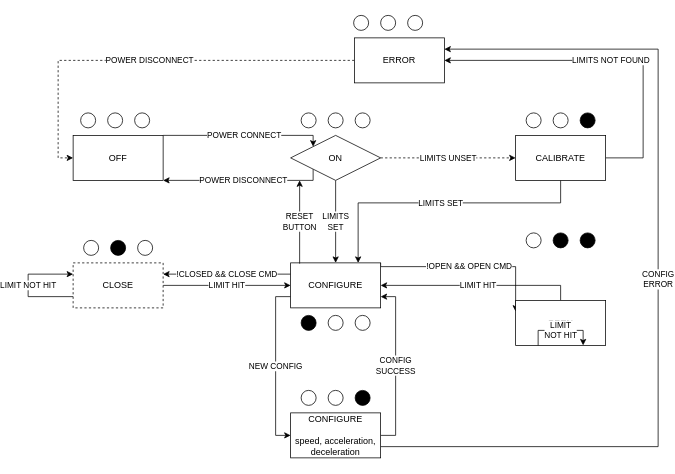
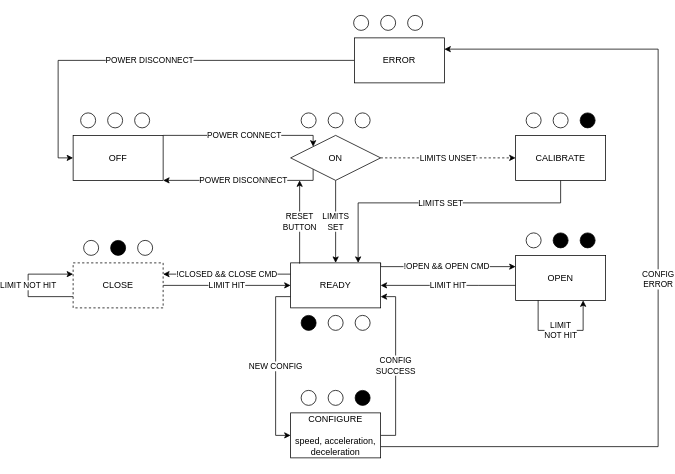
edge "ERROR" -> "OFF": style dashed -> solid
edge "CALIBRATE" -> "ERROR": removed, label "LIMITS NOT FOUND"
node "CONFIGURE": label "CONFIGURE" -> "READY"
node "OPEN": moved (561, 323) -> (561, 278)
